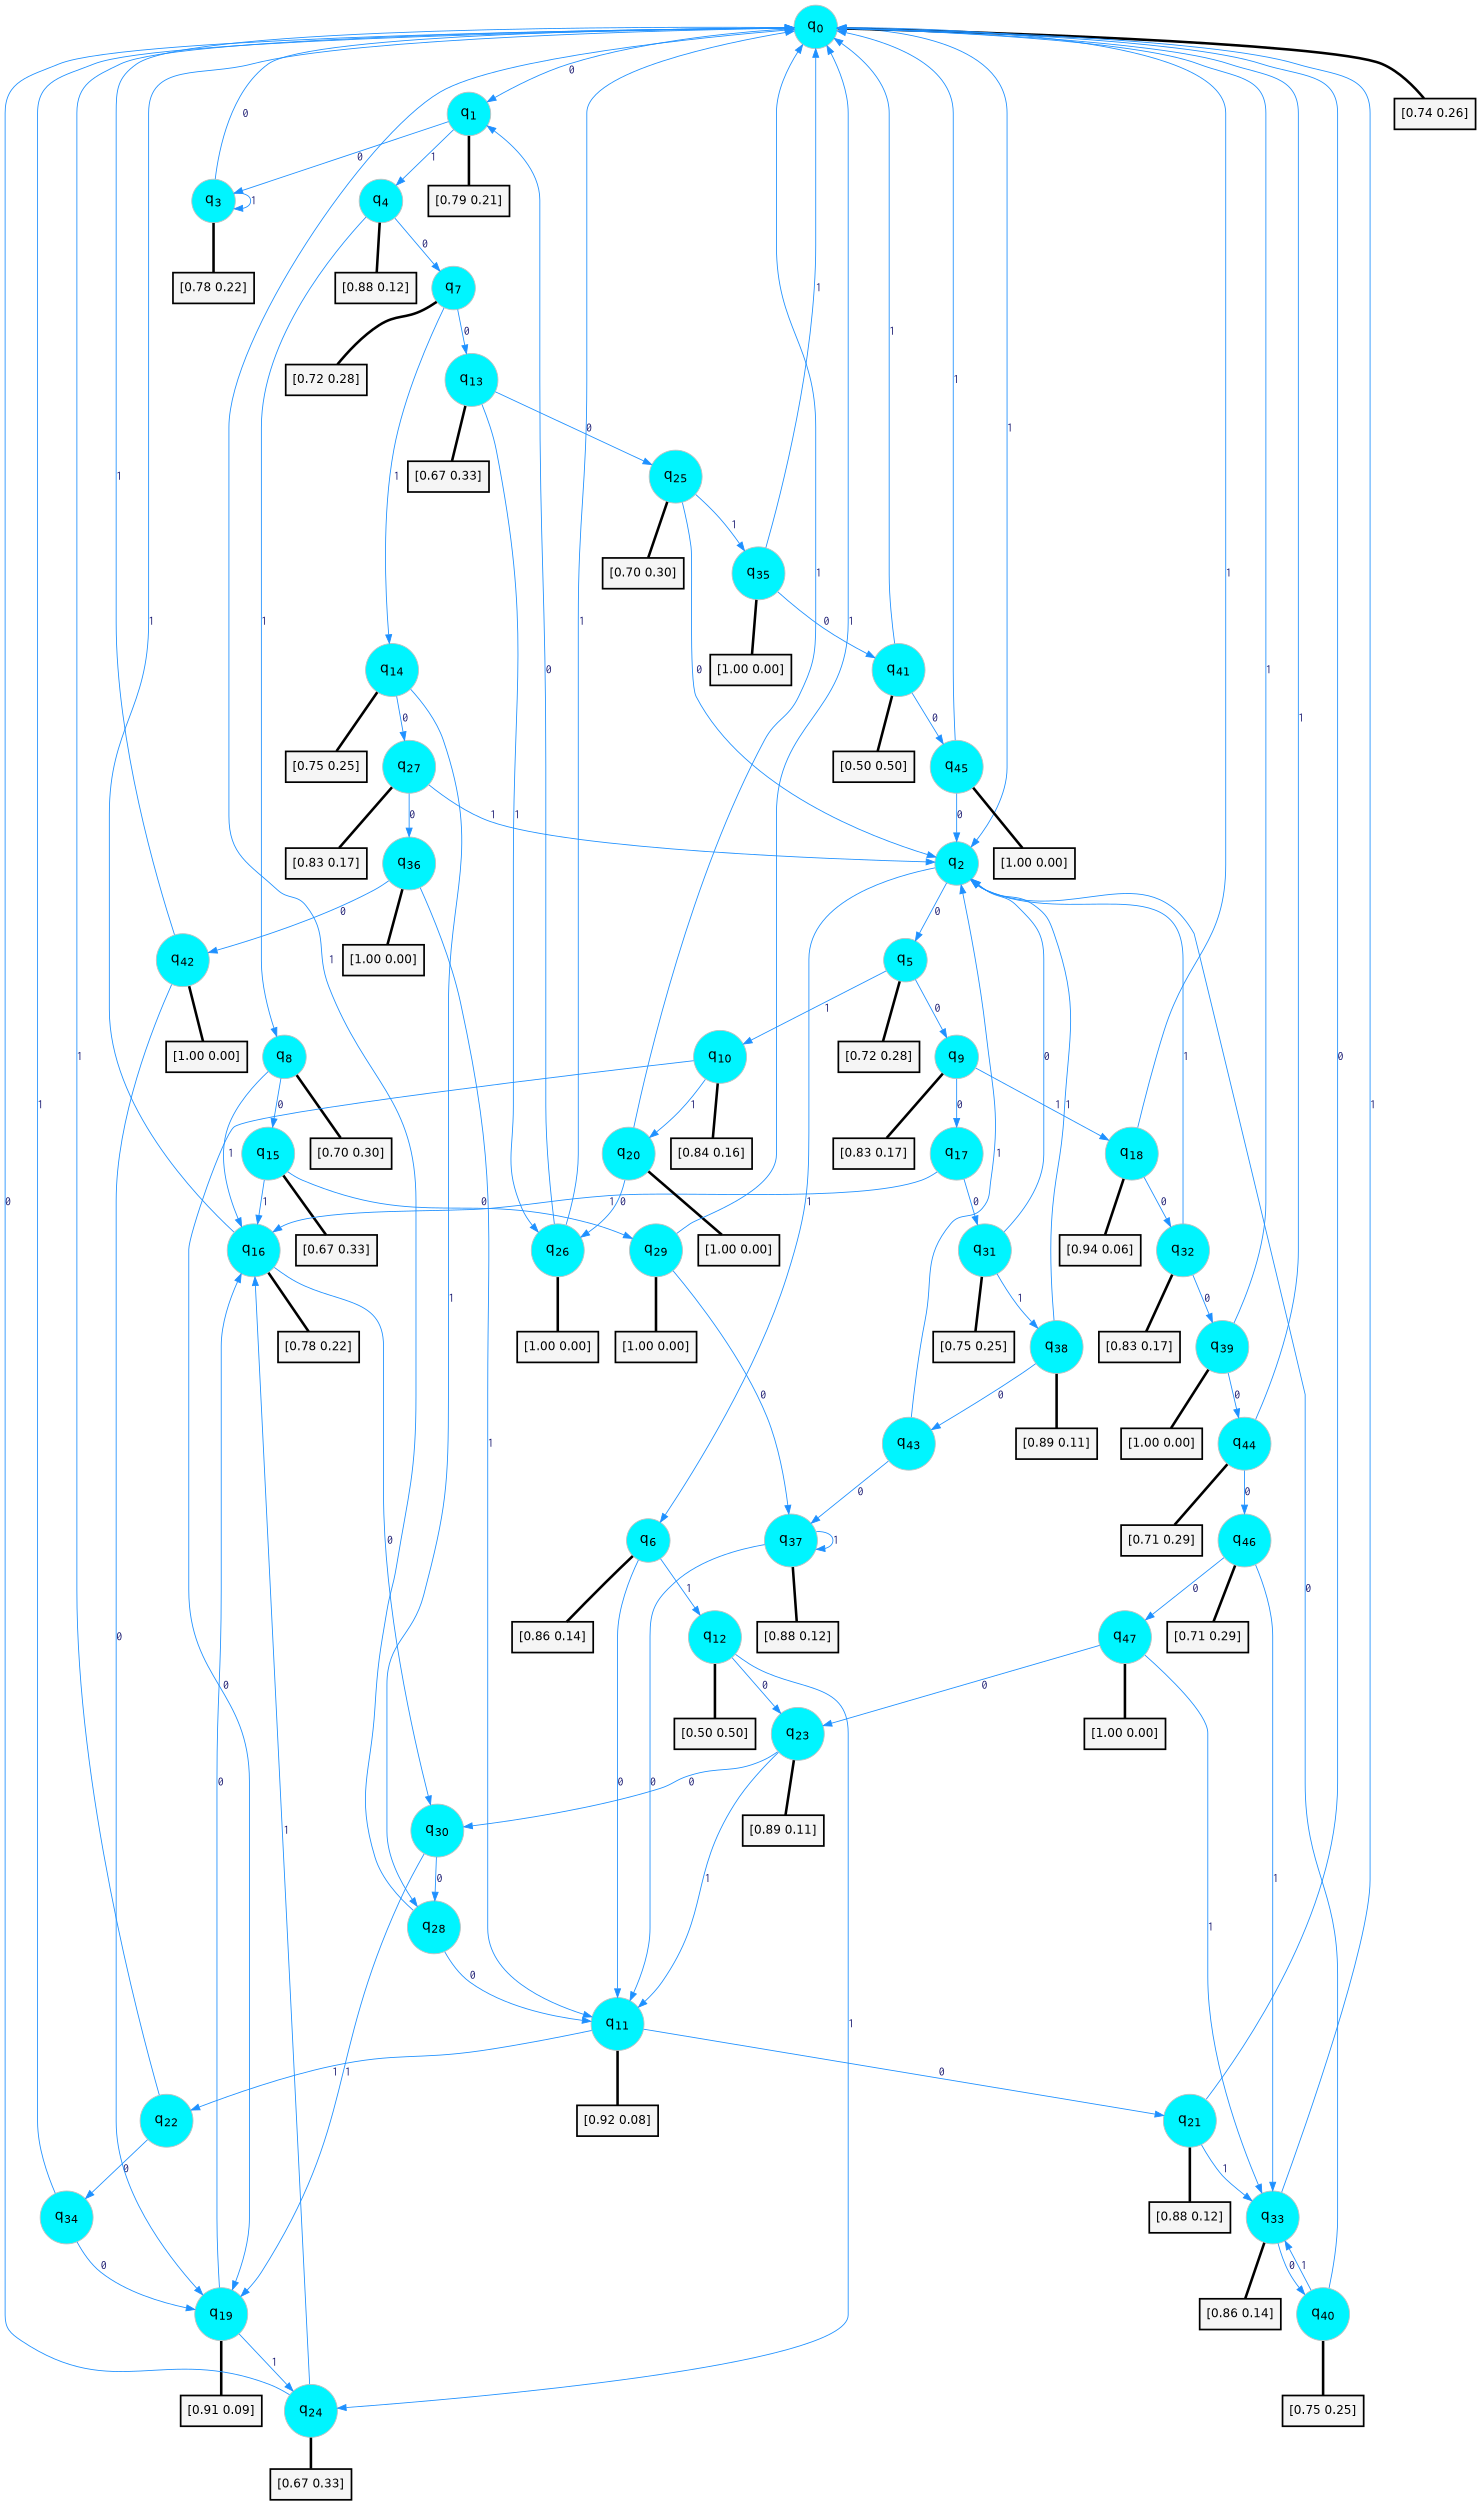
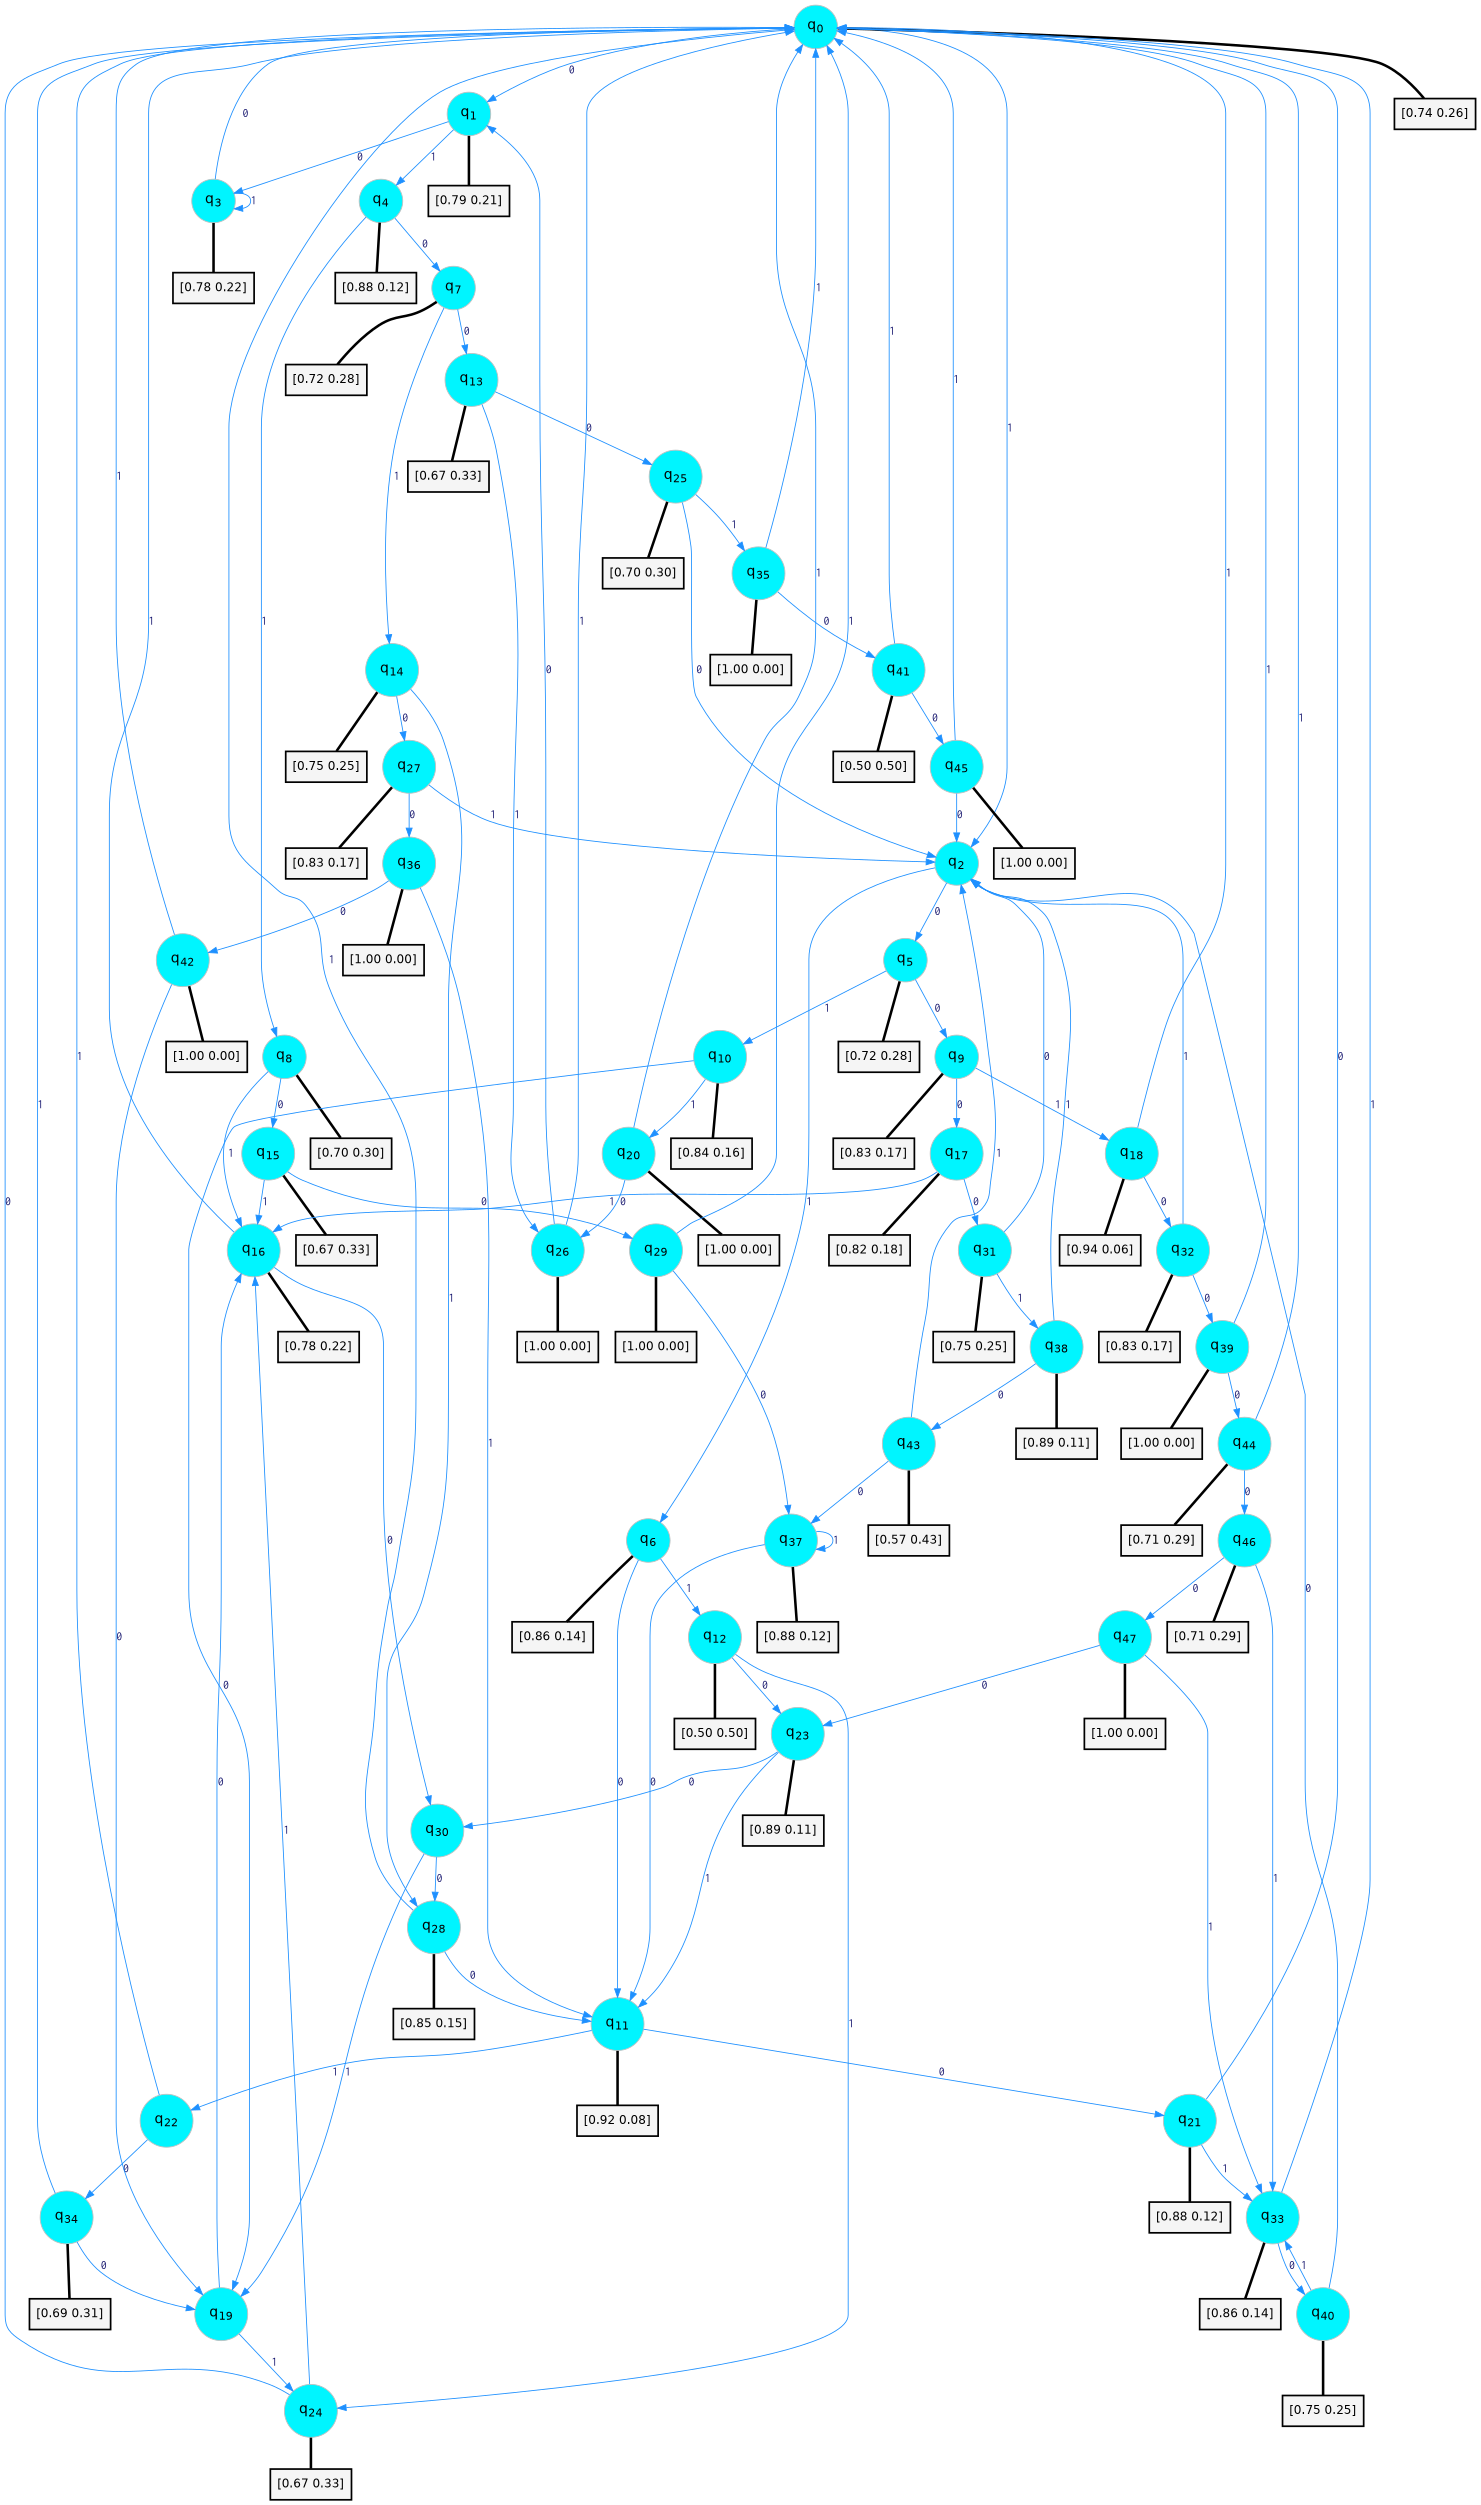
node "[0.82 0.18]": added
node "[0.57 0.43]": added
node "[0.85 0.15]": added
node "[0.69 0.31]": added
node "[0.91 0.09]": removed
